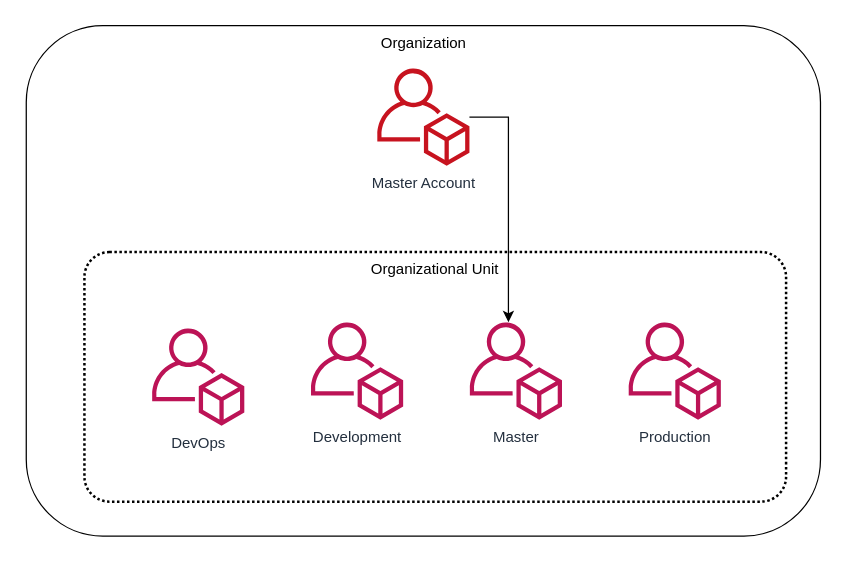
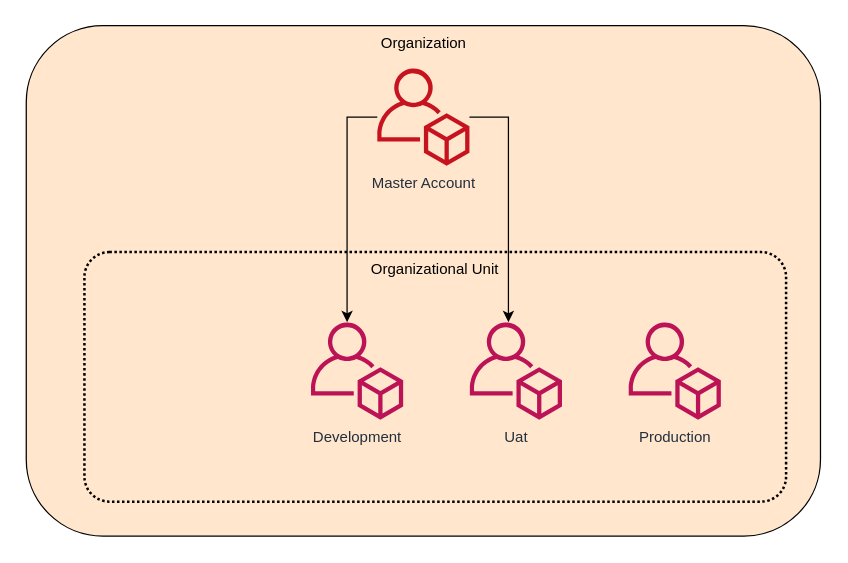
edge "Master Account" -> "Development": added
node "Organization": fillcolor #ffffff -> #ffe6cc
node "DevOps": removed
node "Master": label "Master" -> "Uat"
